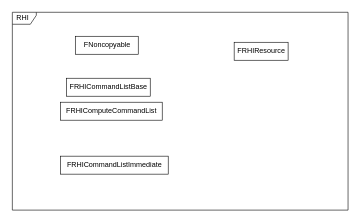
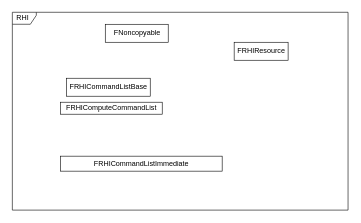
node "FNoncopyable": moved (107, 45) -> (137, 33)
node "FRHIComputeCommandList": size 102x18 -> 102x12
node "FRHICommandListImmediate": size 108x18 -> 162x15
